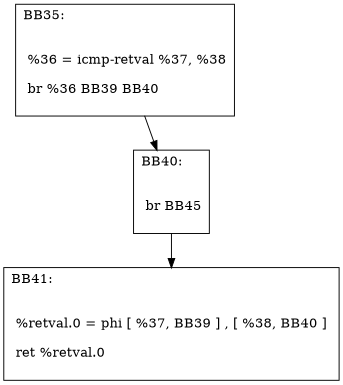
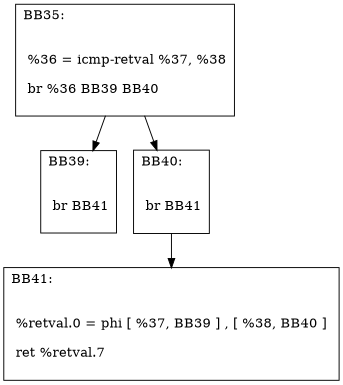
node "BB39:": added
node "BB40:": text "br BB45" -> "br BB41"
node "BB41:": text "ret %retval.0" -> "ret %retval.7"
